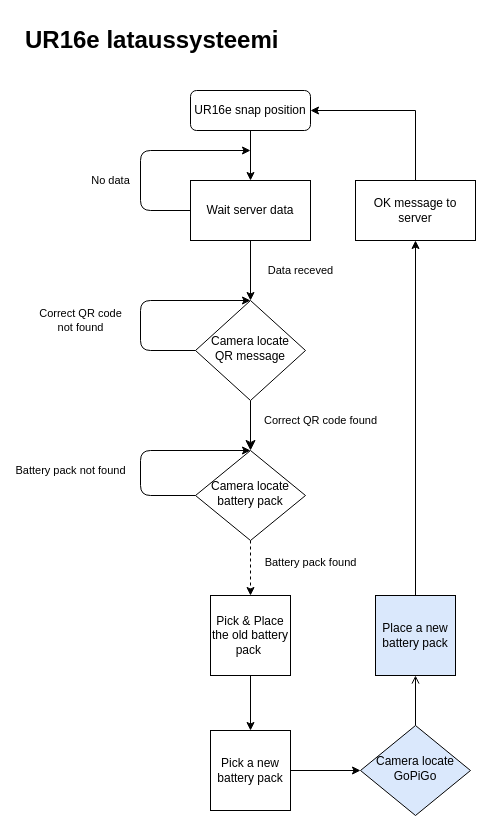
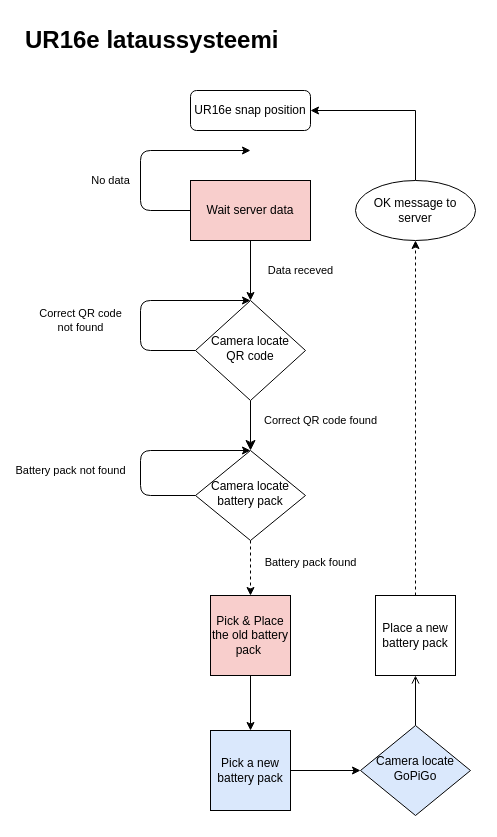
edge "UR16e snap position" -> "Wait server data": removed
node "Wait server data": fillcolor #ffffff -> #f8cecc
node "OK message to server": shape rectangle -> ellipse
node "Camera locate QR message": label "Camera locate QR message" -> "Camera locate QR code"
edge "Place a new battery pack" -> "OK message to server": style solid -> dashed
node "Pick & Place the old battery pack": fillcolor #ffffff -> #f8cecc
node "Place a new battery pack": fillcolor #dae8fc -> #ffffff
node "Pick a new battery pack": fillcolor #ffffff -> #dae8fc
